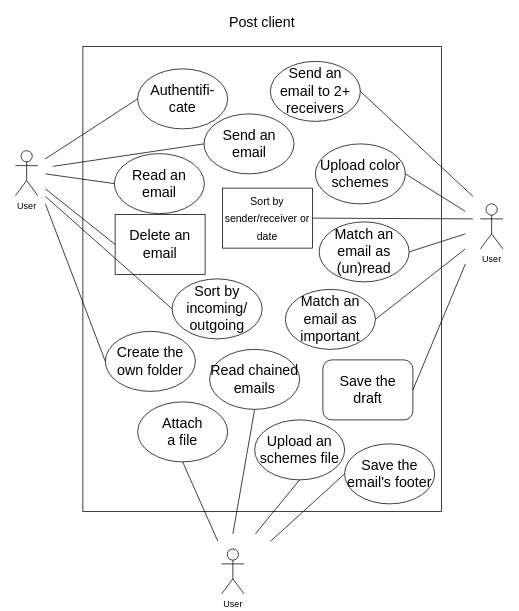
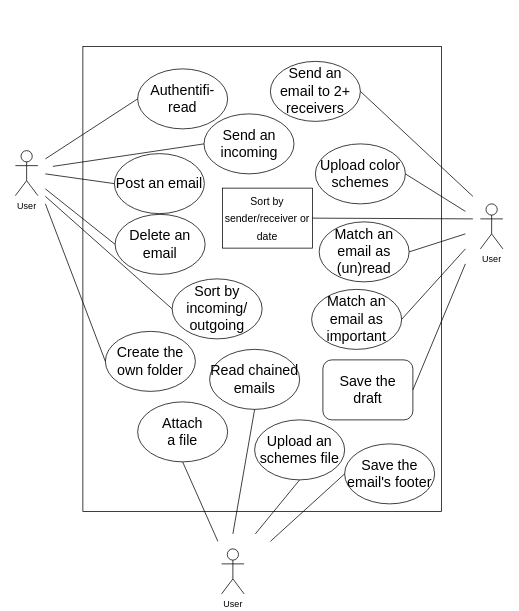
node "Post client": removed
node "Authentifi-cate": label "Authentifi-cate" -> "Authentifi-read"
node "Send an email": label "Send an email" -> "Send an incoming"
node "Read an email": label "Read an email" -> "Post an email"
node "Delete an email": shape rectangle -> ellipse
node "Match an email as important": moved (330, 319) -> (357, 319)
